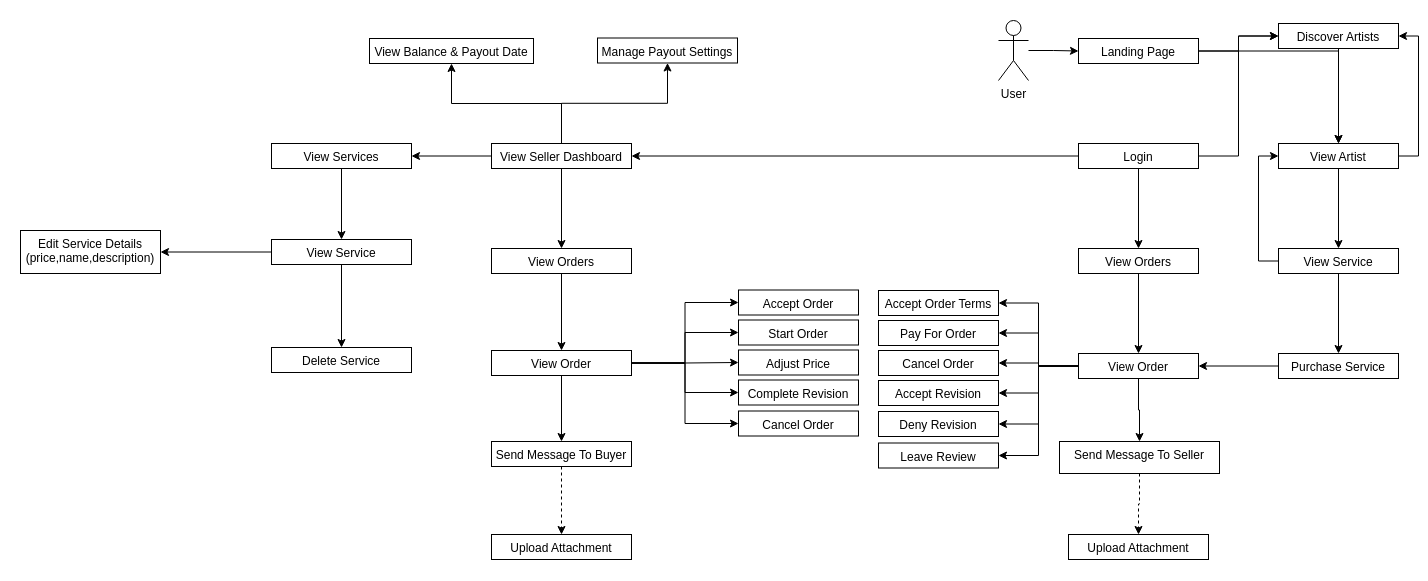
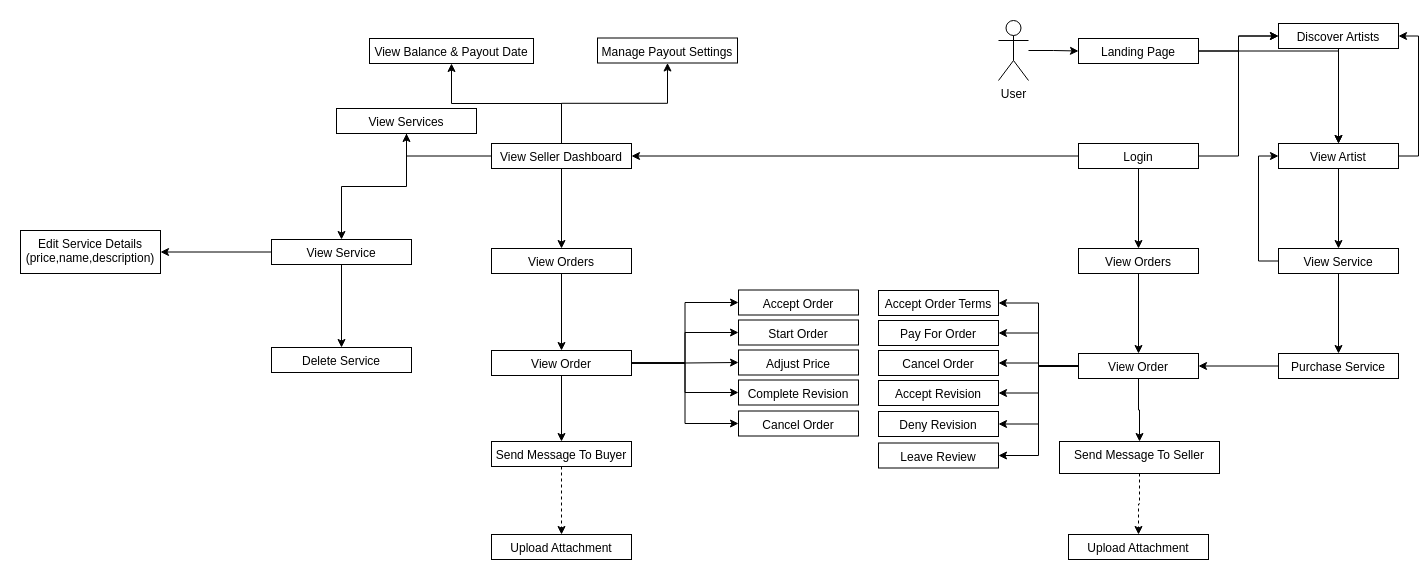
node "View Services": moved (342, 156) -> (407, 121)
